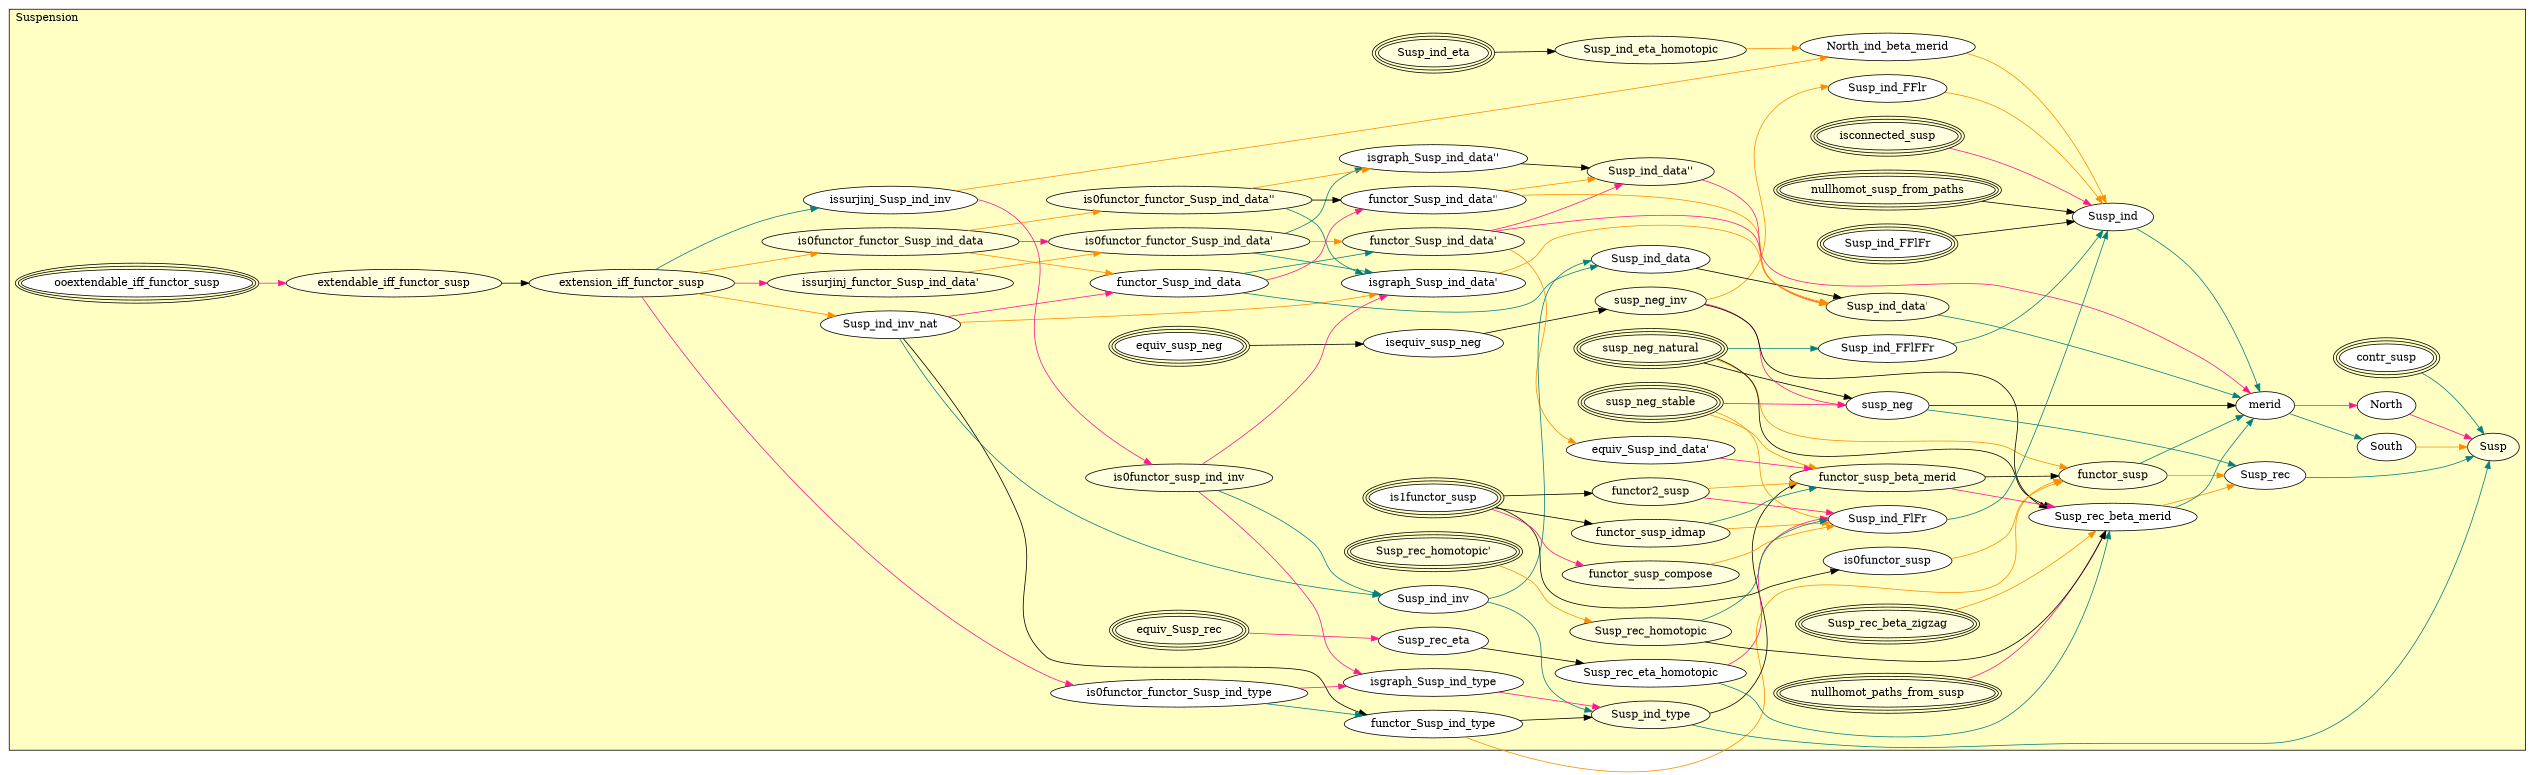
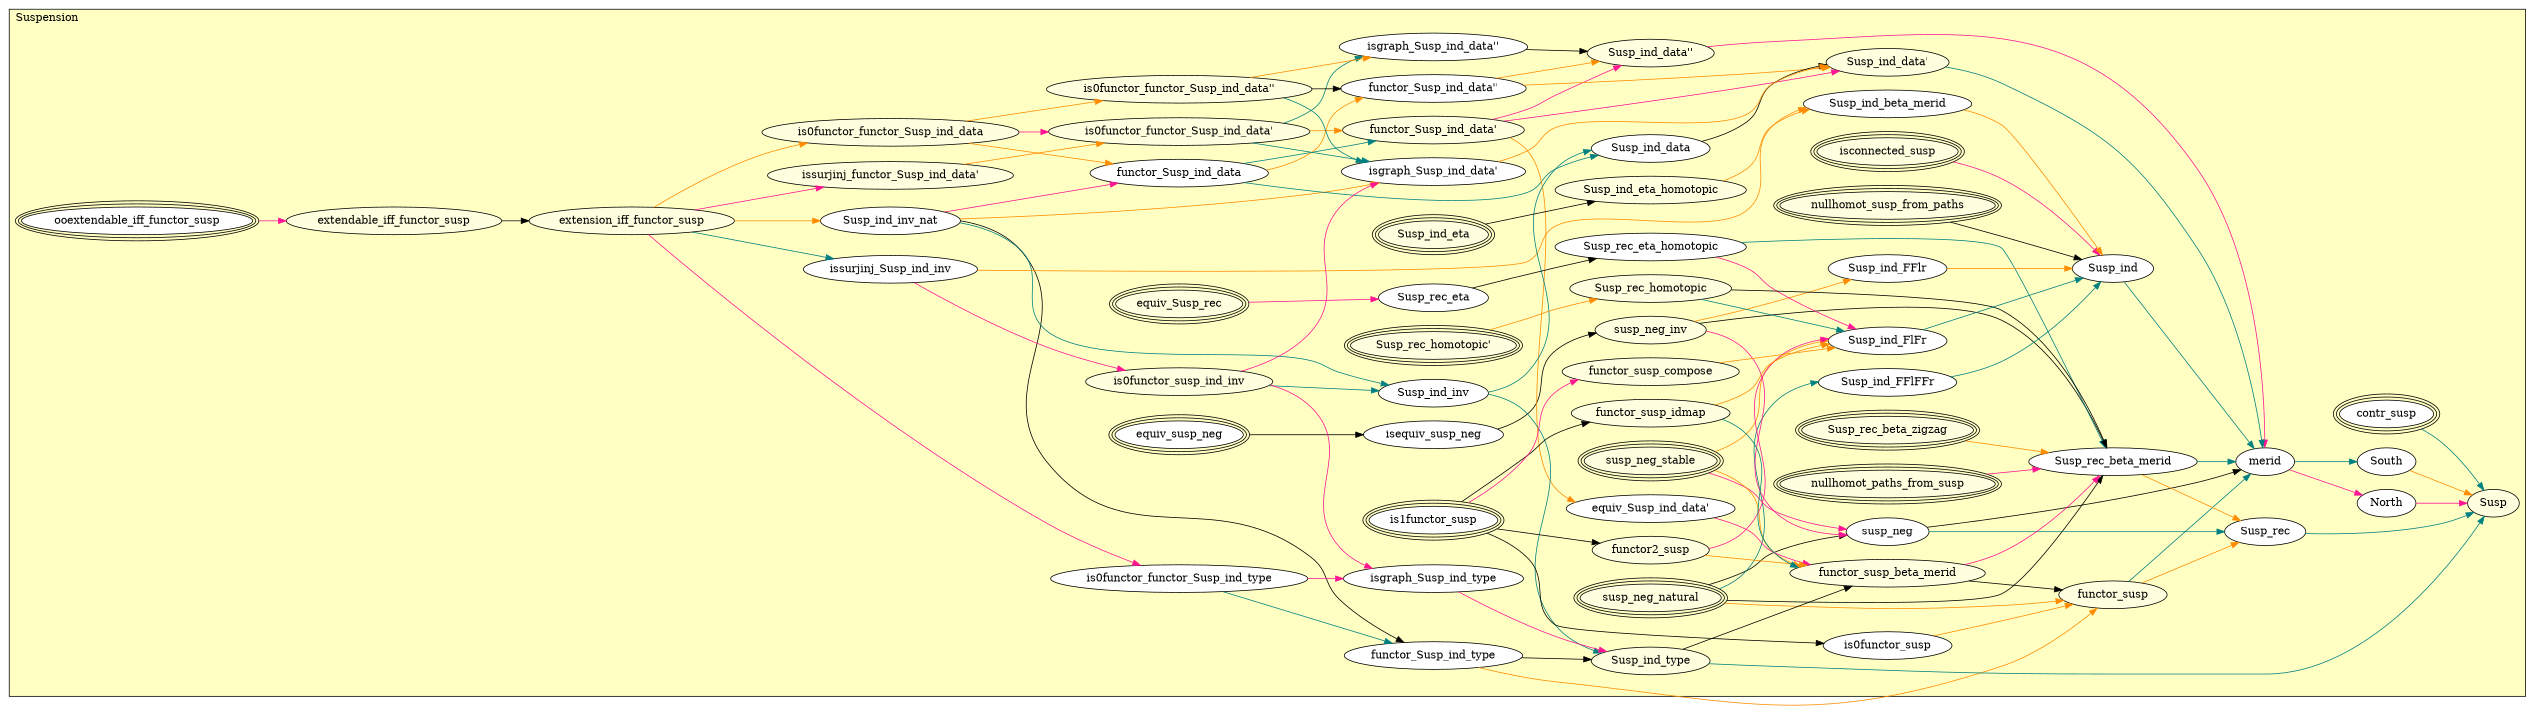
node "North_ind_beta_merid": label "North_ind_beta_merid" -> "Susp_ind_beta_merid"
node "Susp_ind_FFlFr": removed
edge "functor_Susp_ind_data" -> "functor_Susp_ind_data''": color deeppink -> darkorange
